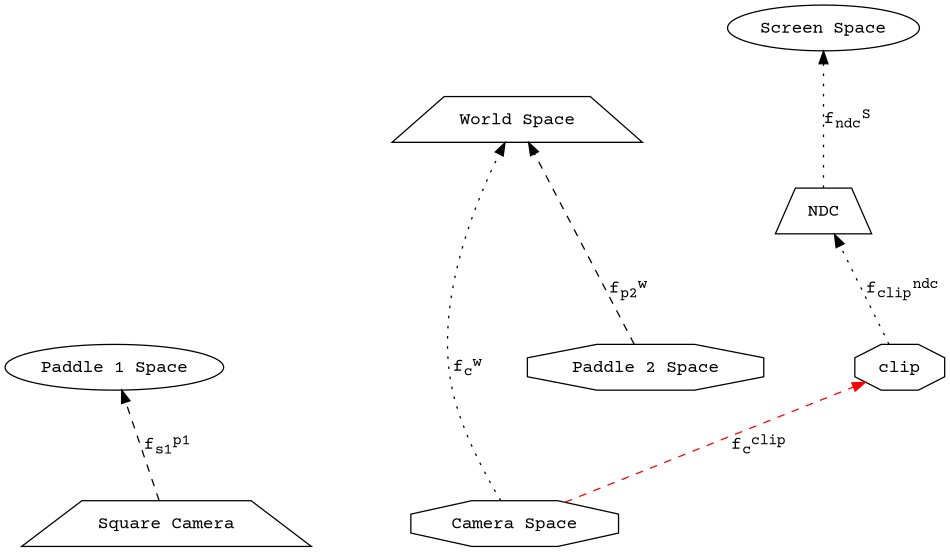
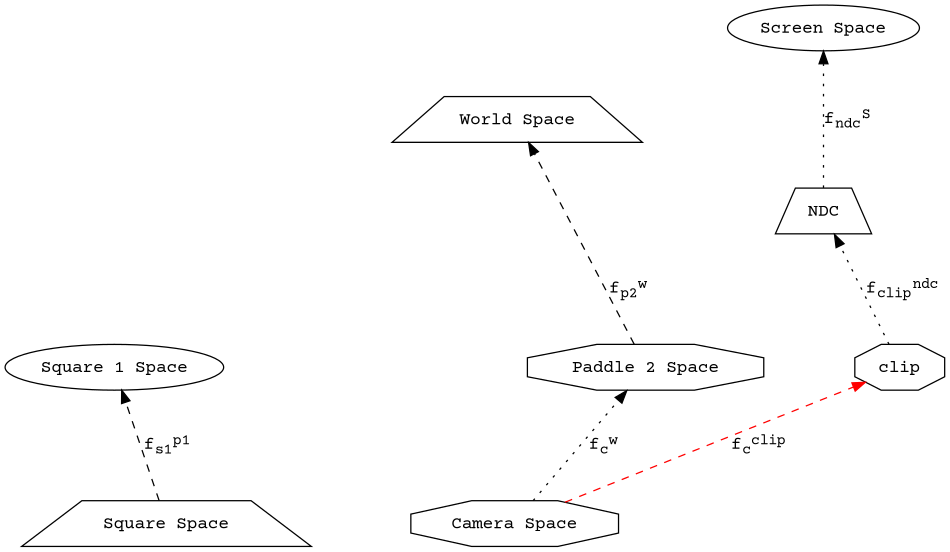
edge "Camera Space" -> "World Space": now "Camera Space" -> "Paddle 2 Space"
node "Paddle 1 Space": label "Paddle 1 Space" -> "Square 1 Space"
node "Square Camera": label "Square Camera" -> "Square Space"
